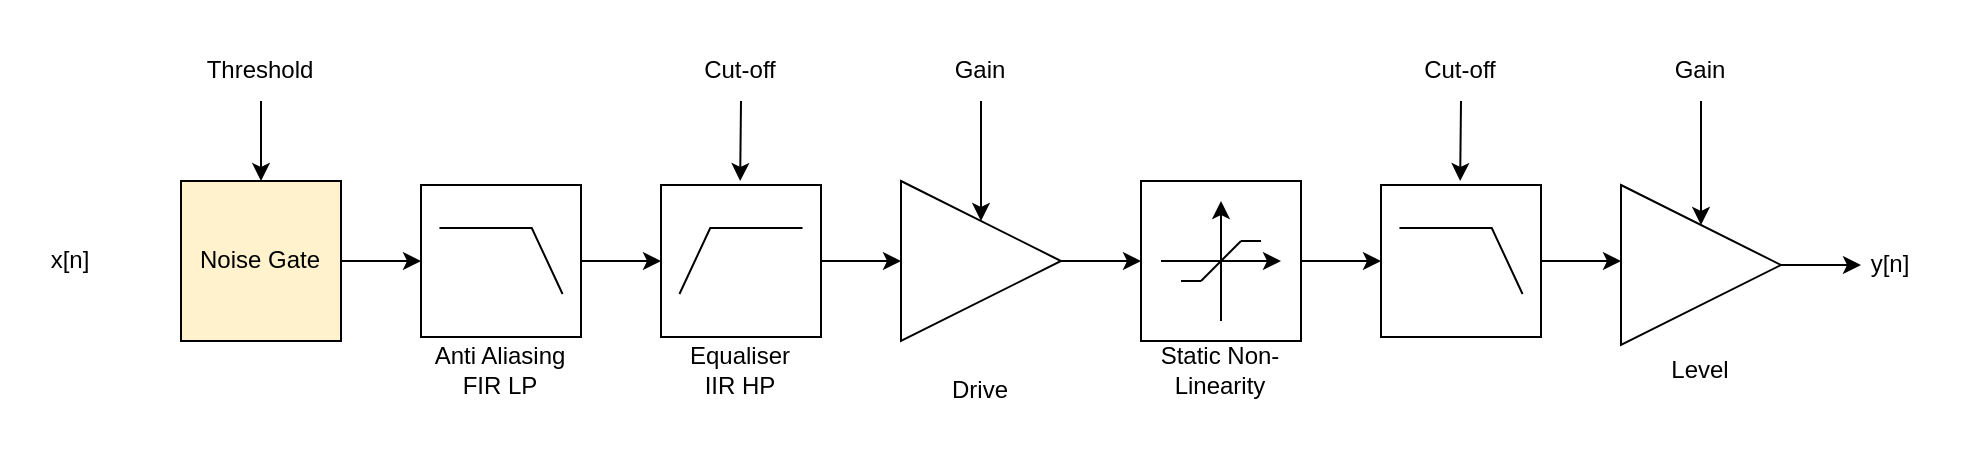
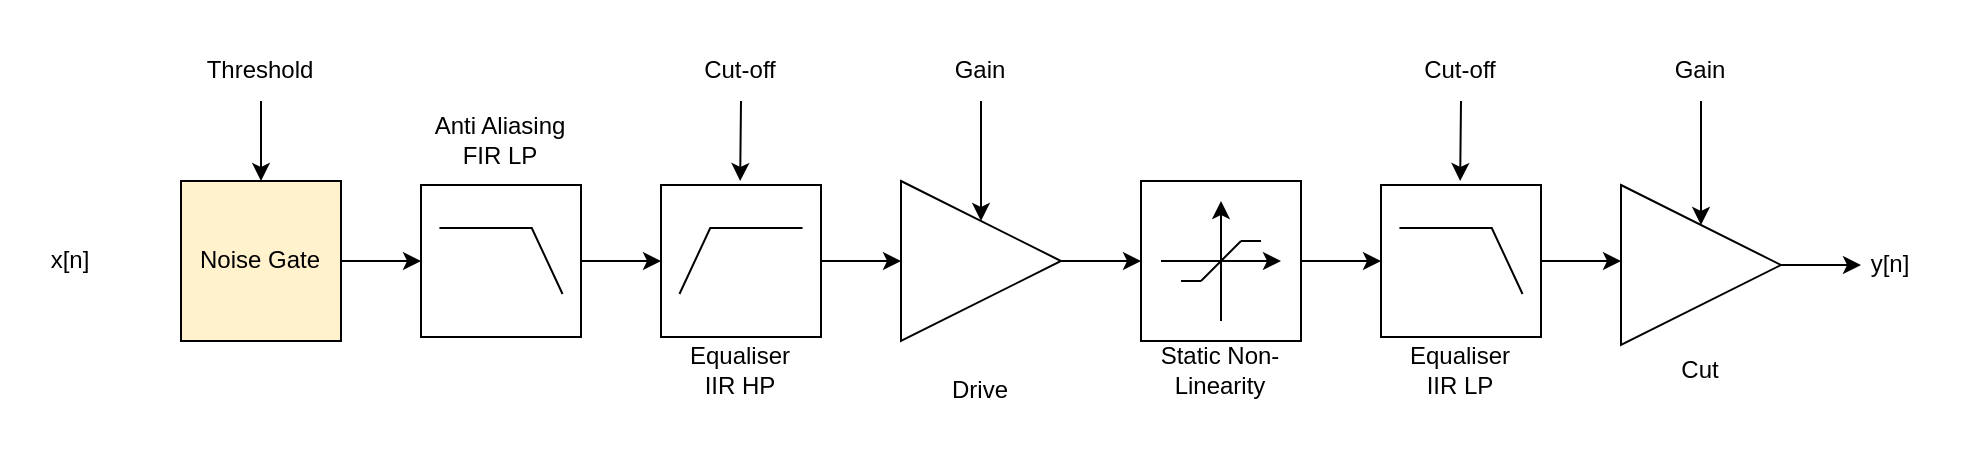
node "Anti Aliasing FIR LP": moved (501, 371) -> (501, 141)
node "Equaliser IIR LP": added
node "Level": label "Level" -> "Cut"
